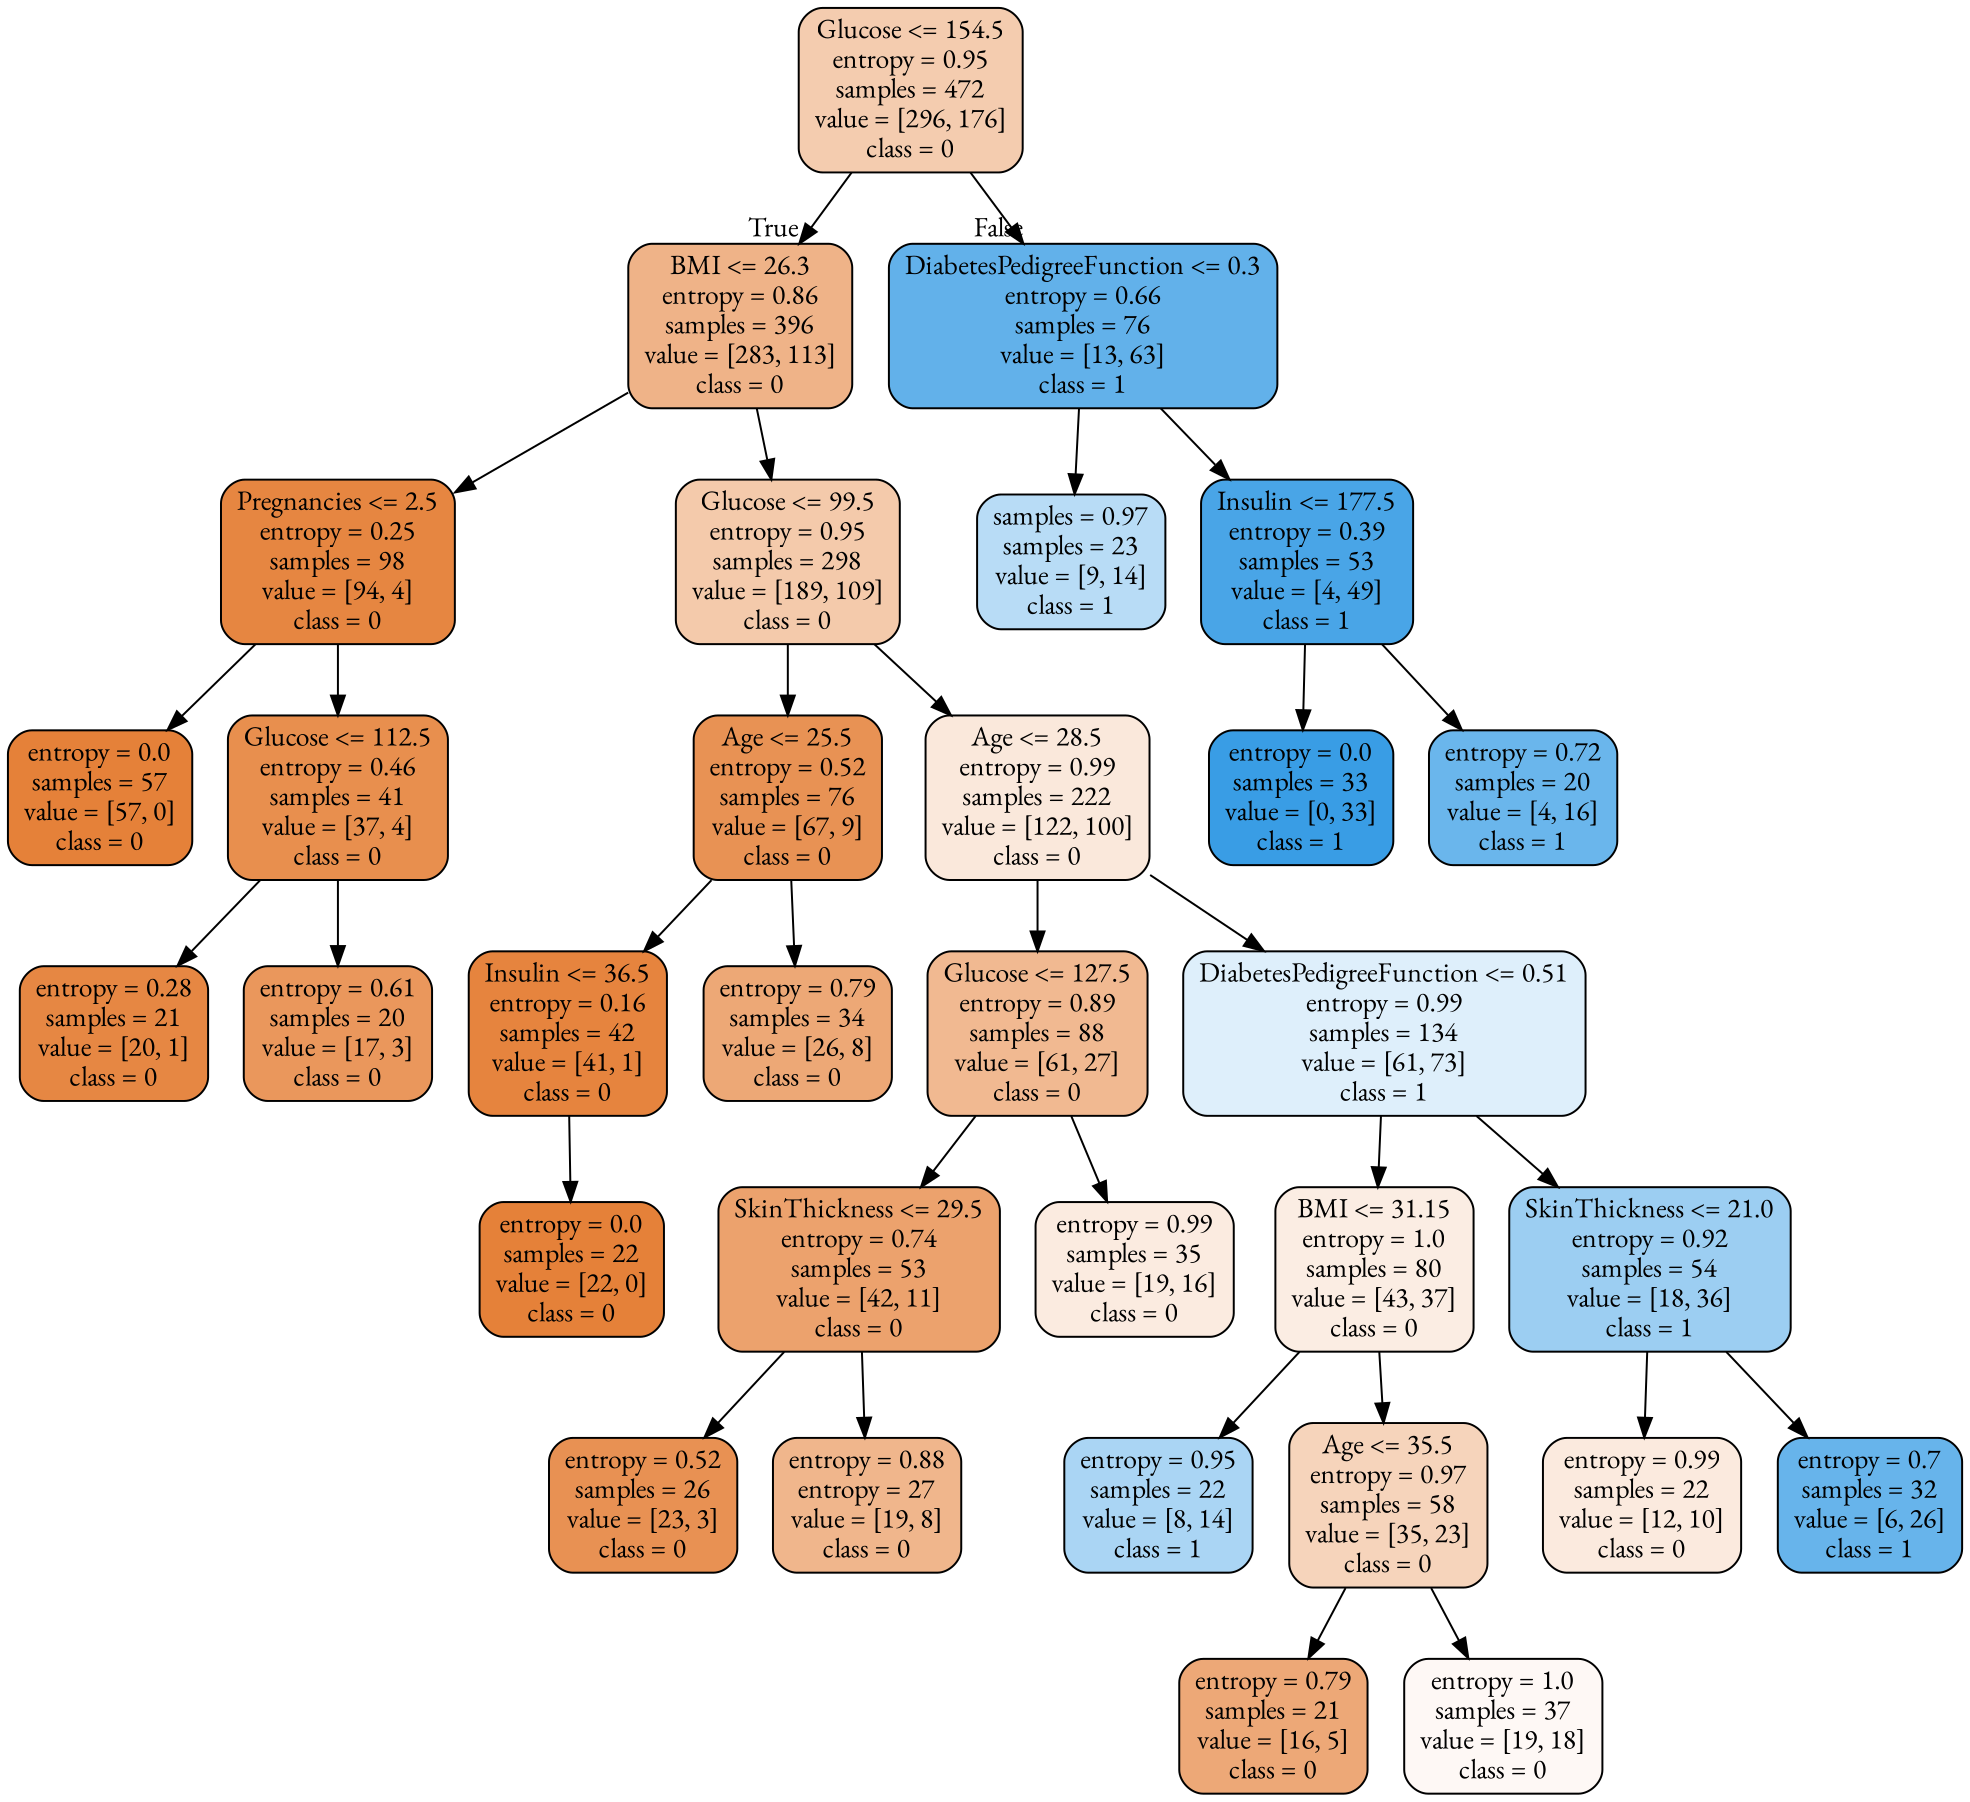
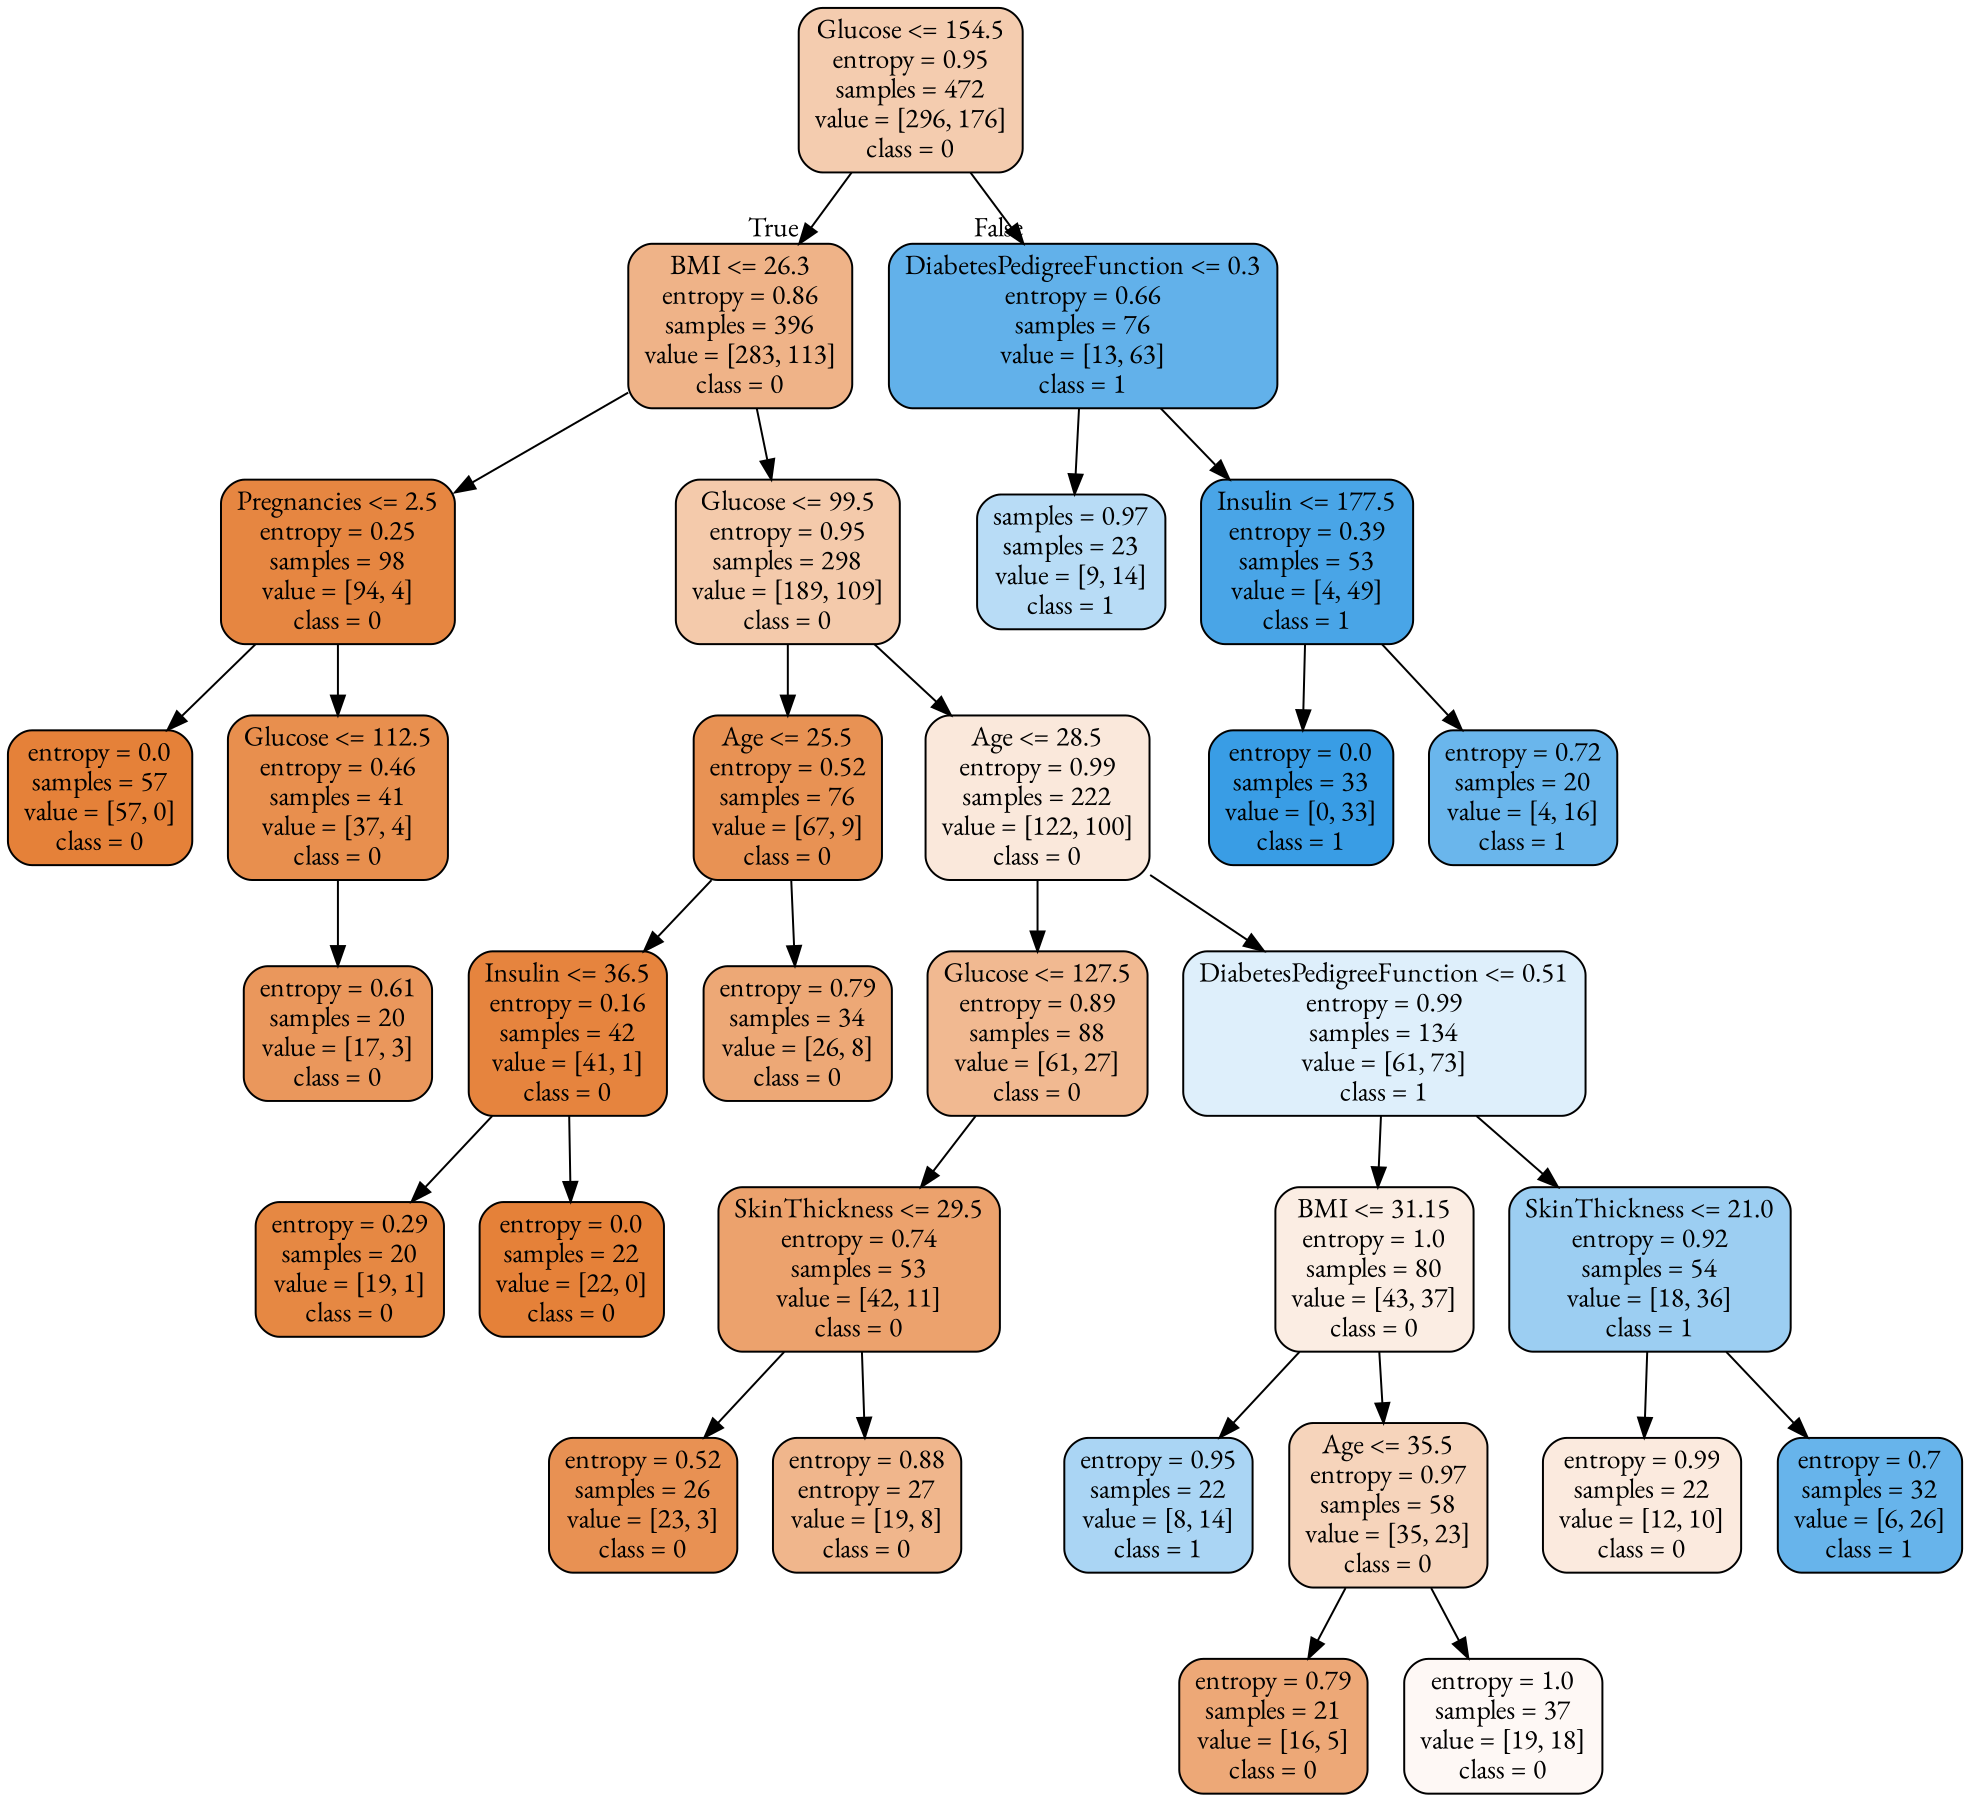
node "entropy = 0.28 samples = 21 value = [20, 1] class = 0": removed
node "entropy = 0.29 samples = 20 value = [19, 1] class = 0": added
node "entropy = 0.99 samples = 35 value = [19, 16] class = 0": removed
